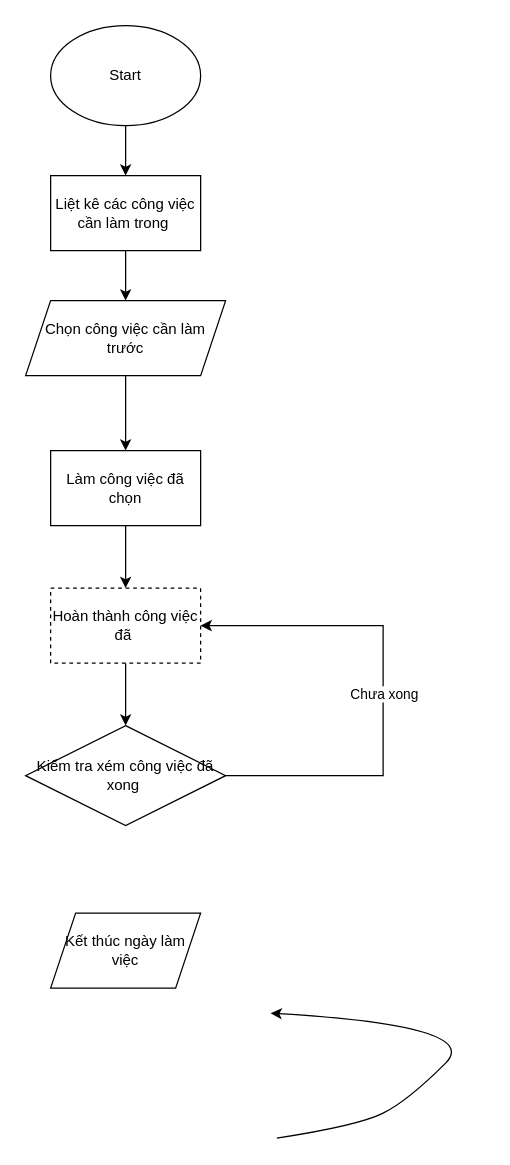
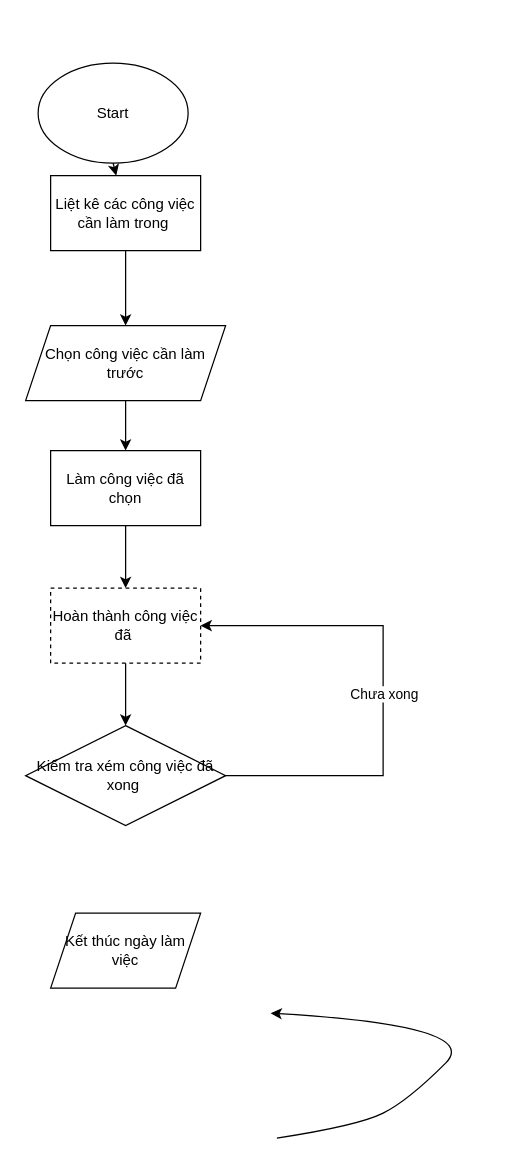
node "Start": moved (126, 76) -> (113, 113)
node "Chọn công việc cần làm trước": moved (126, 338) -> (126, 363)
